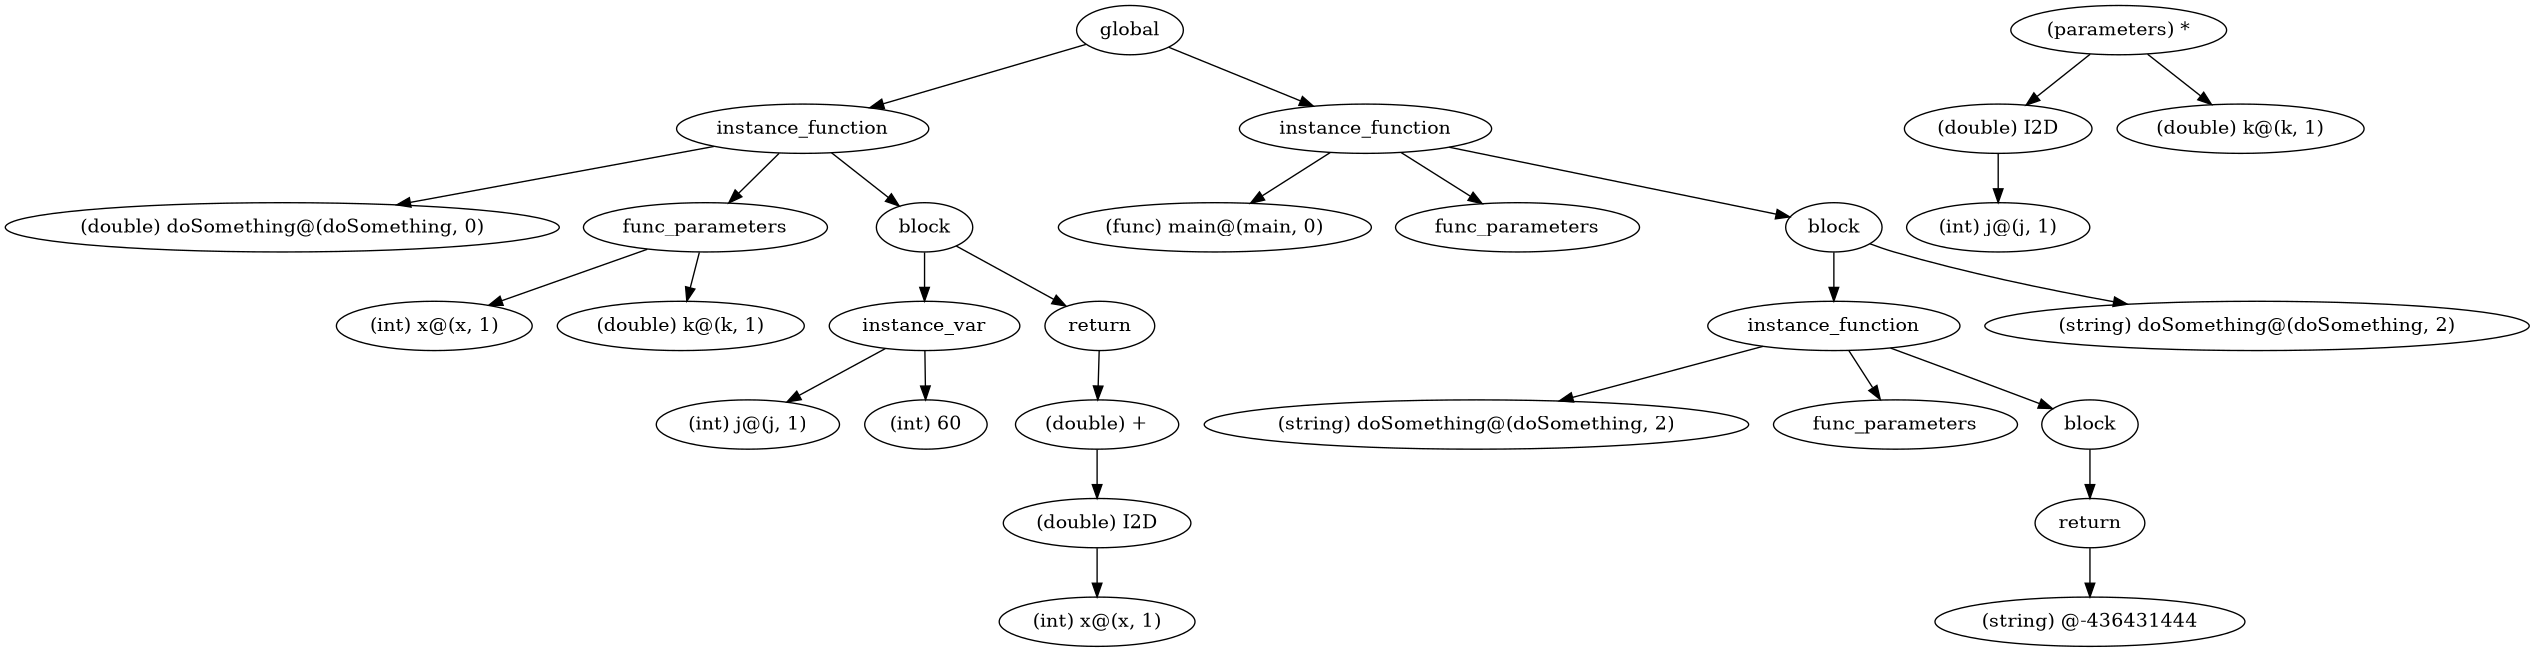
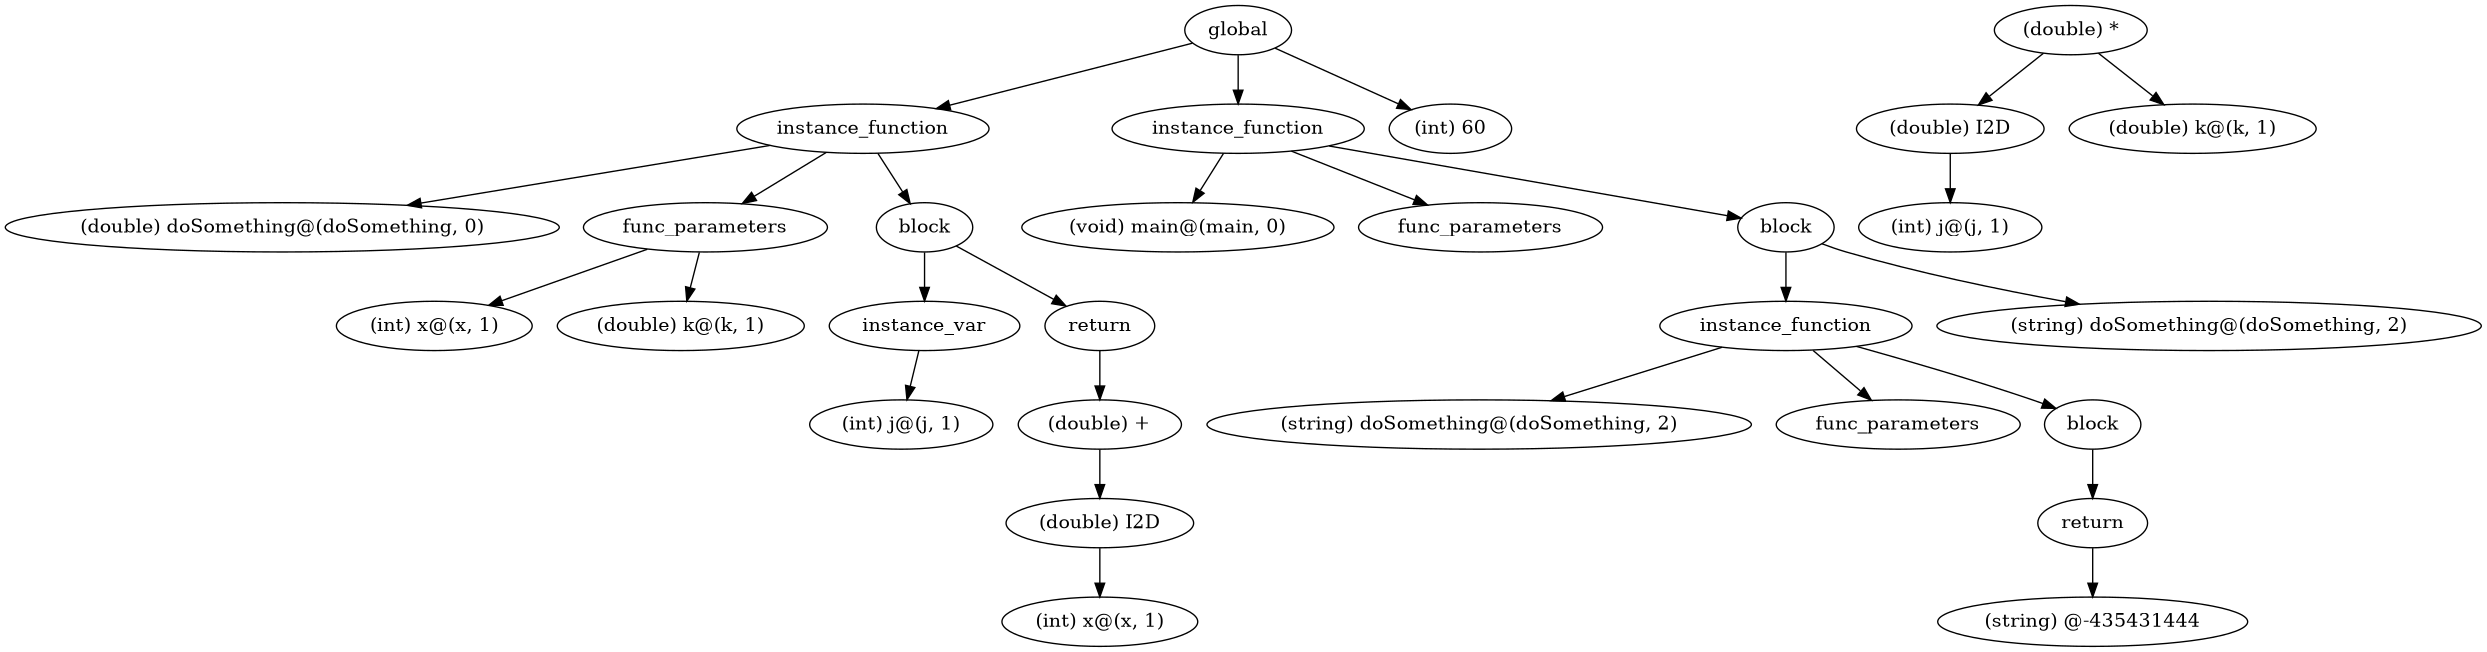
node "(parameters) *": label "(parameters) *" -> "(double) *"
node "(func) main@(main, 0)": label "(func) main@(main, 0)" -> "(void) main@(main, 0)"
edge "instance_var" -> "(int) 60": now "global" -> "(int) 60"
node "(string) @-436431444": label "(string) @-436431444" -> "(string) @-435431444"
